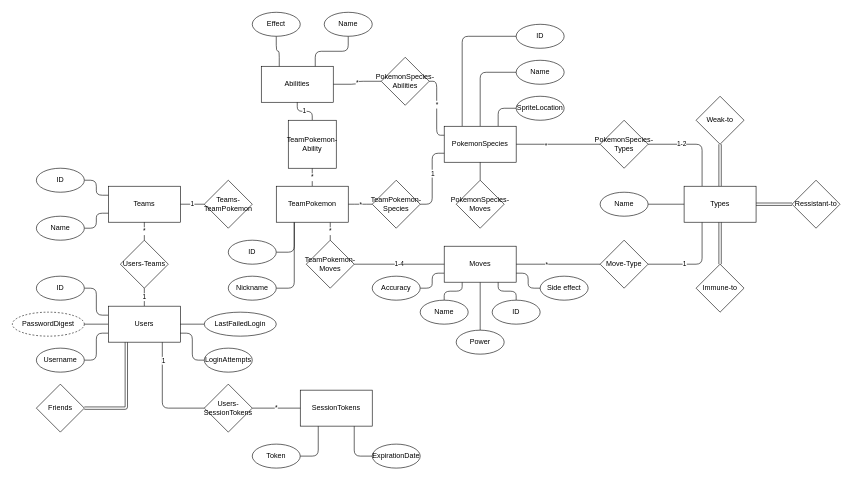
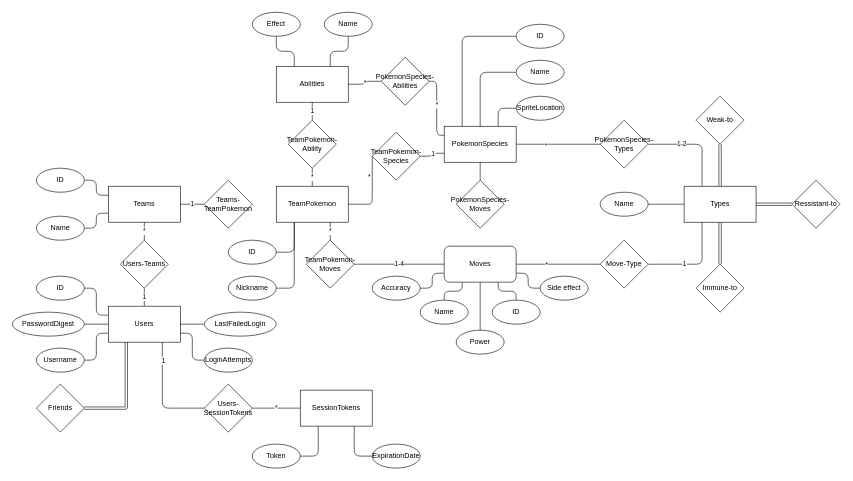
node "Abilities": moved (297, 84) -> (312, 84)
node "TeamPokemon-Ability": shape rectangle -> diamond
node "TeamPokemon-Species": moved (396, 204) -> (396, 156)
node "Moves": shape rectangle -> rounded rectangle
node "PasswordDigest": style dashed -> solid
